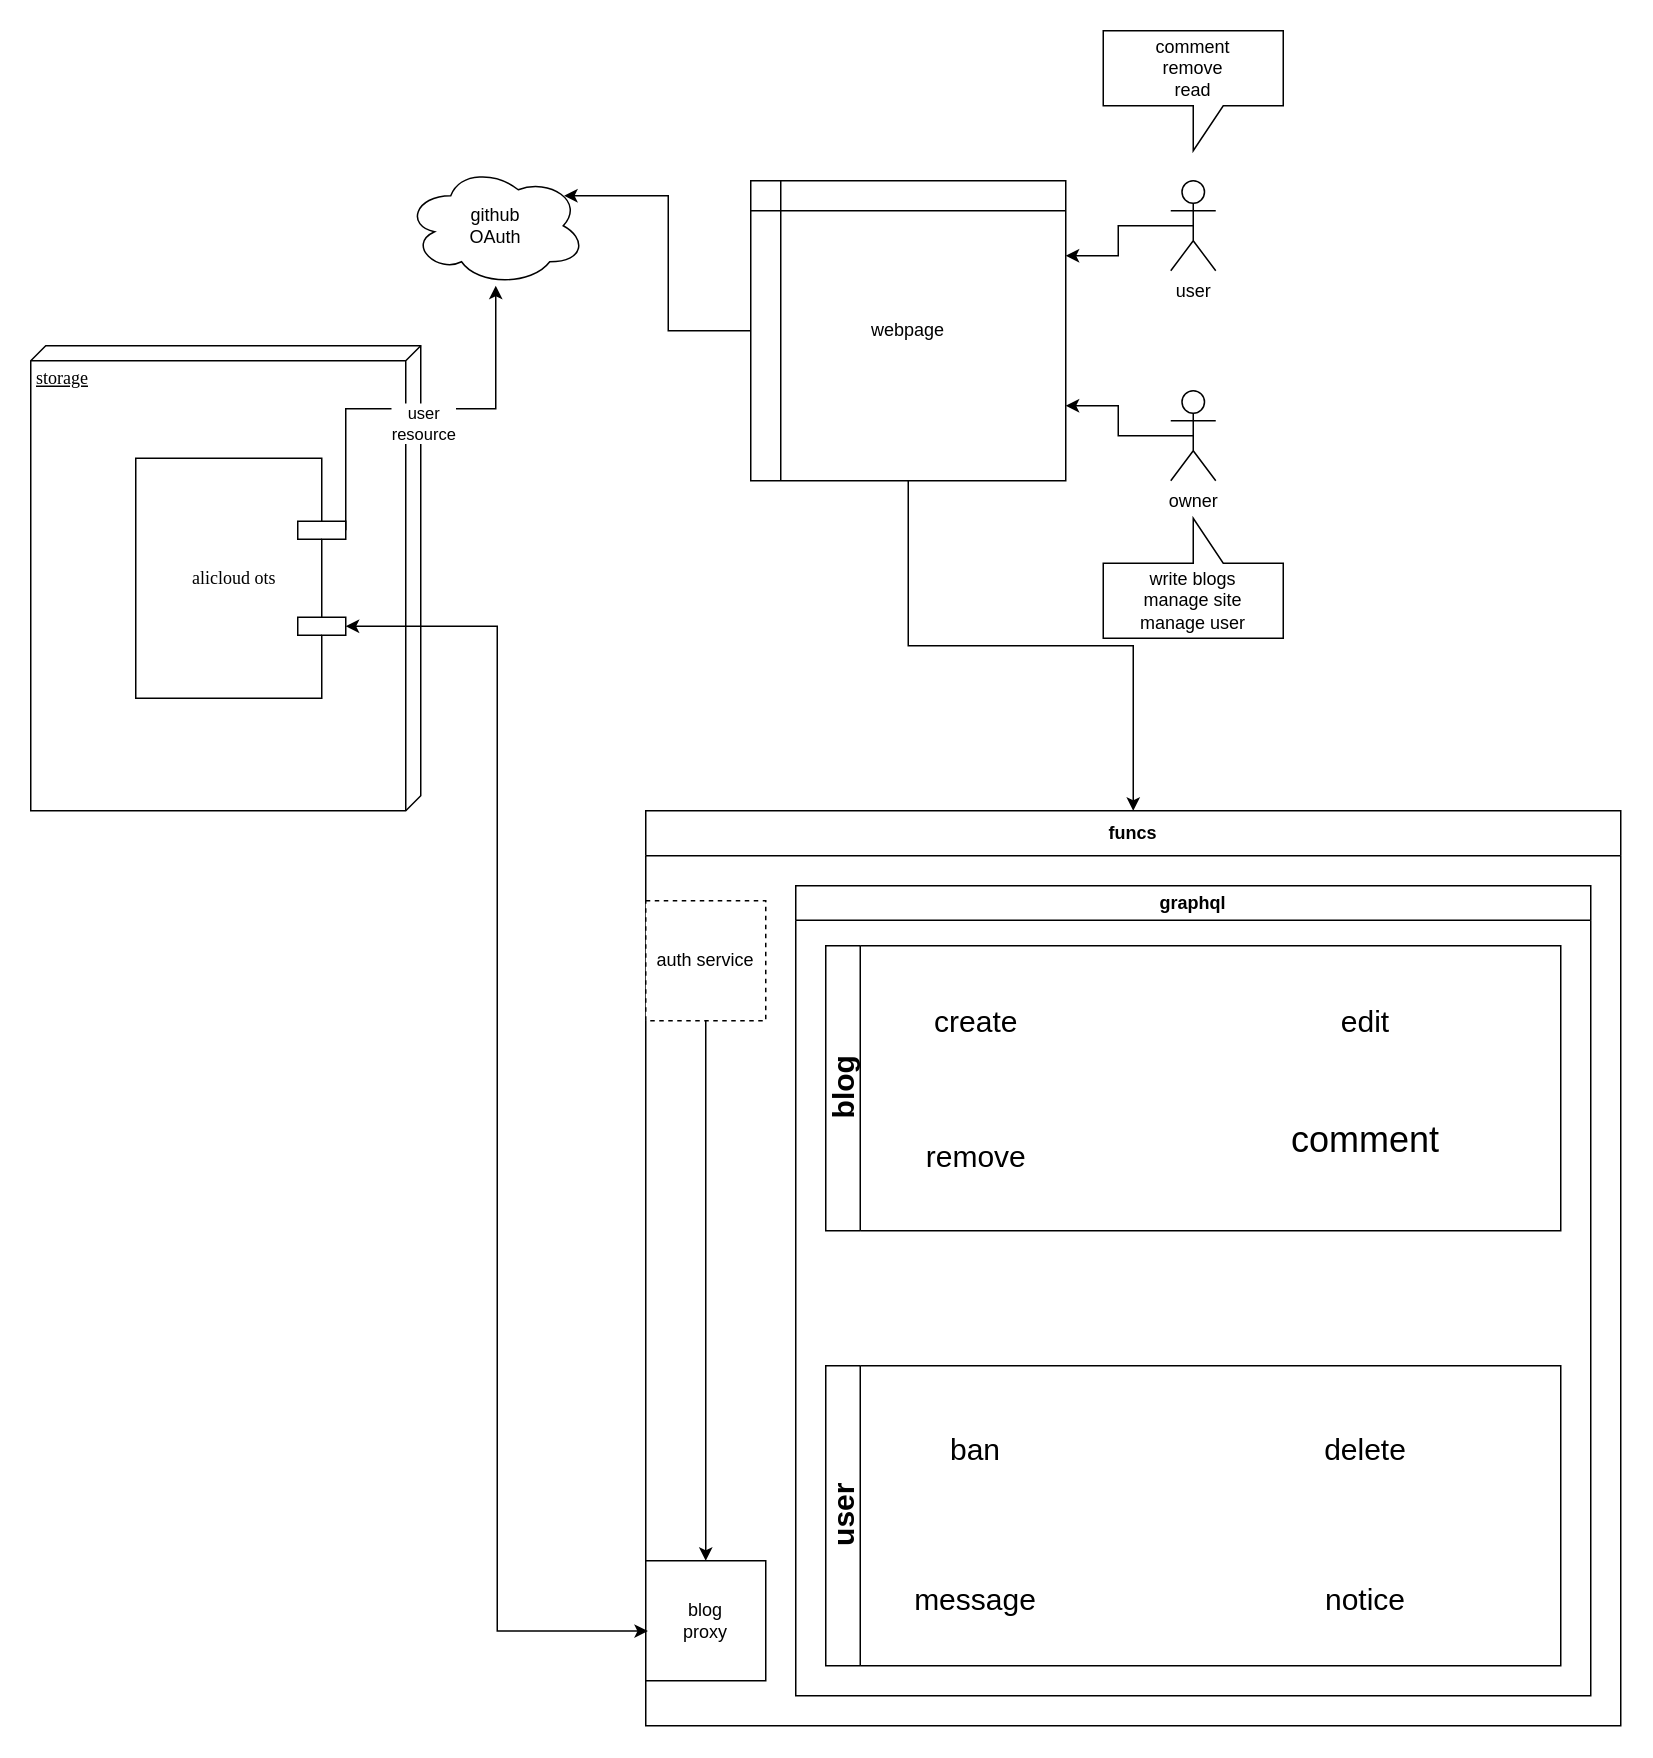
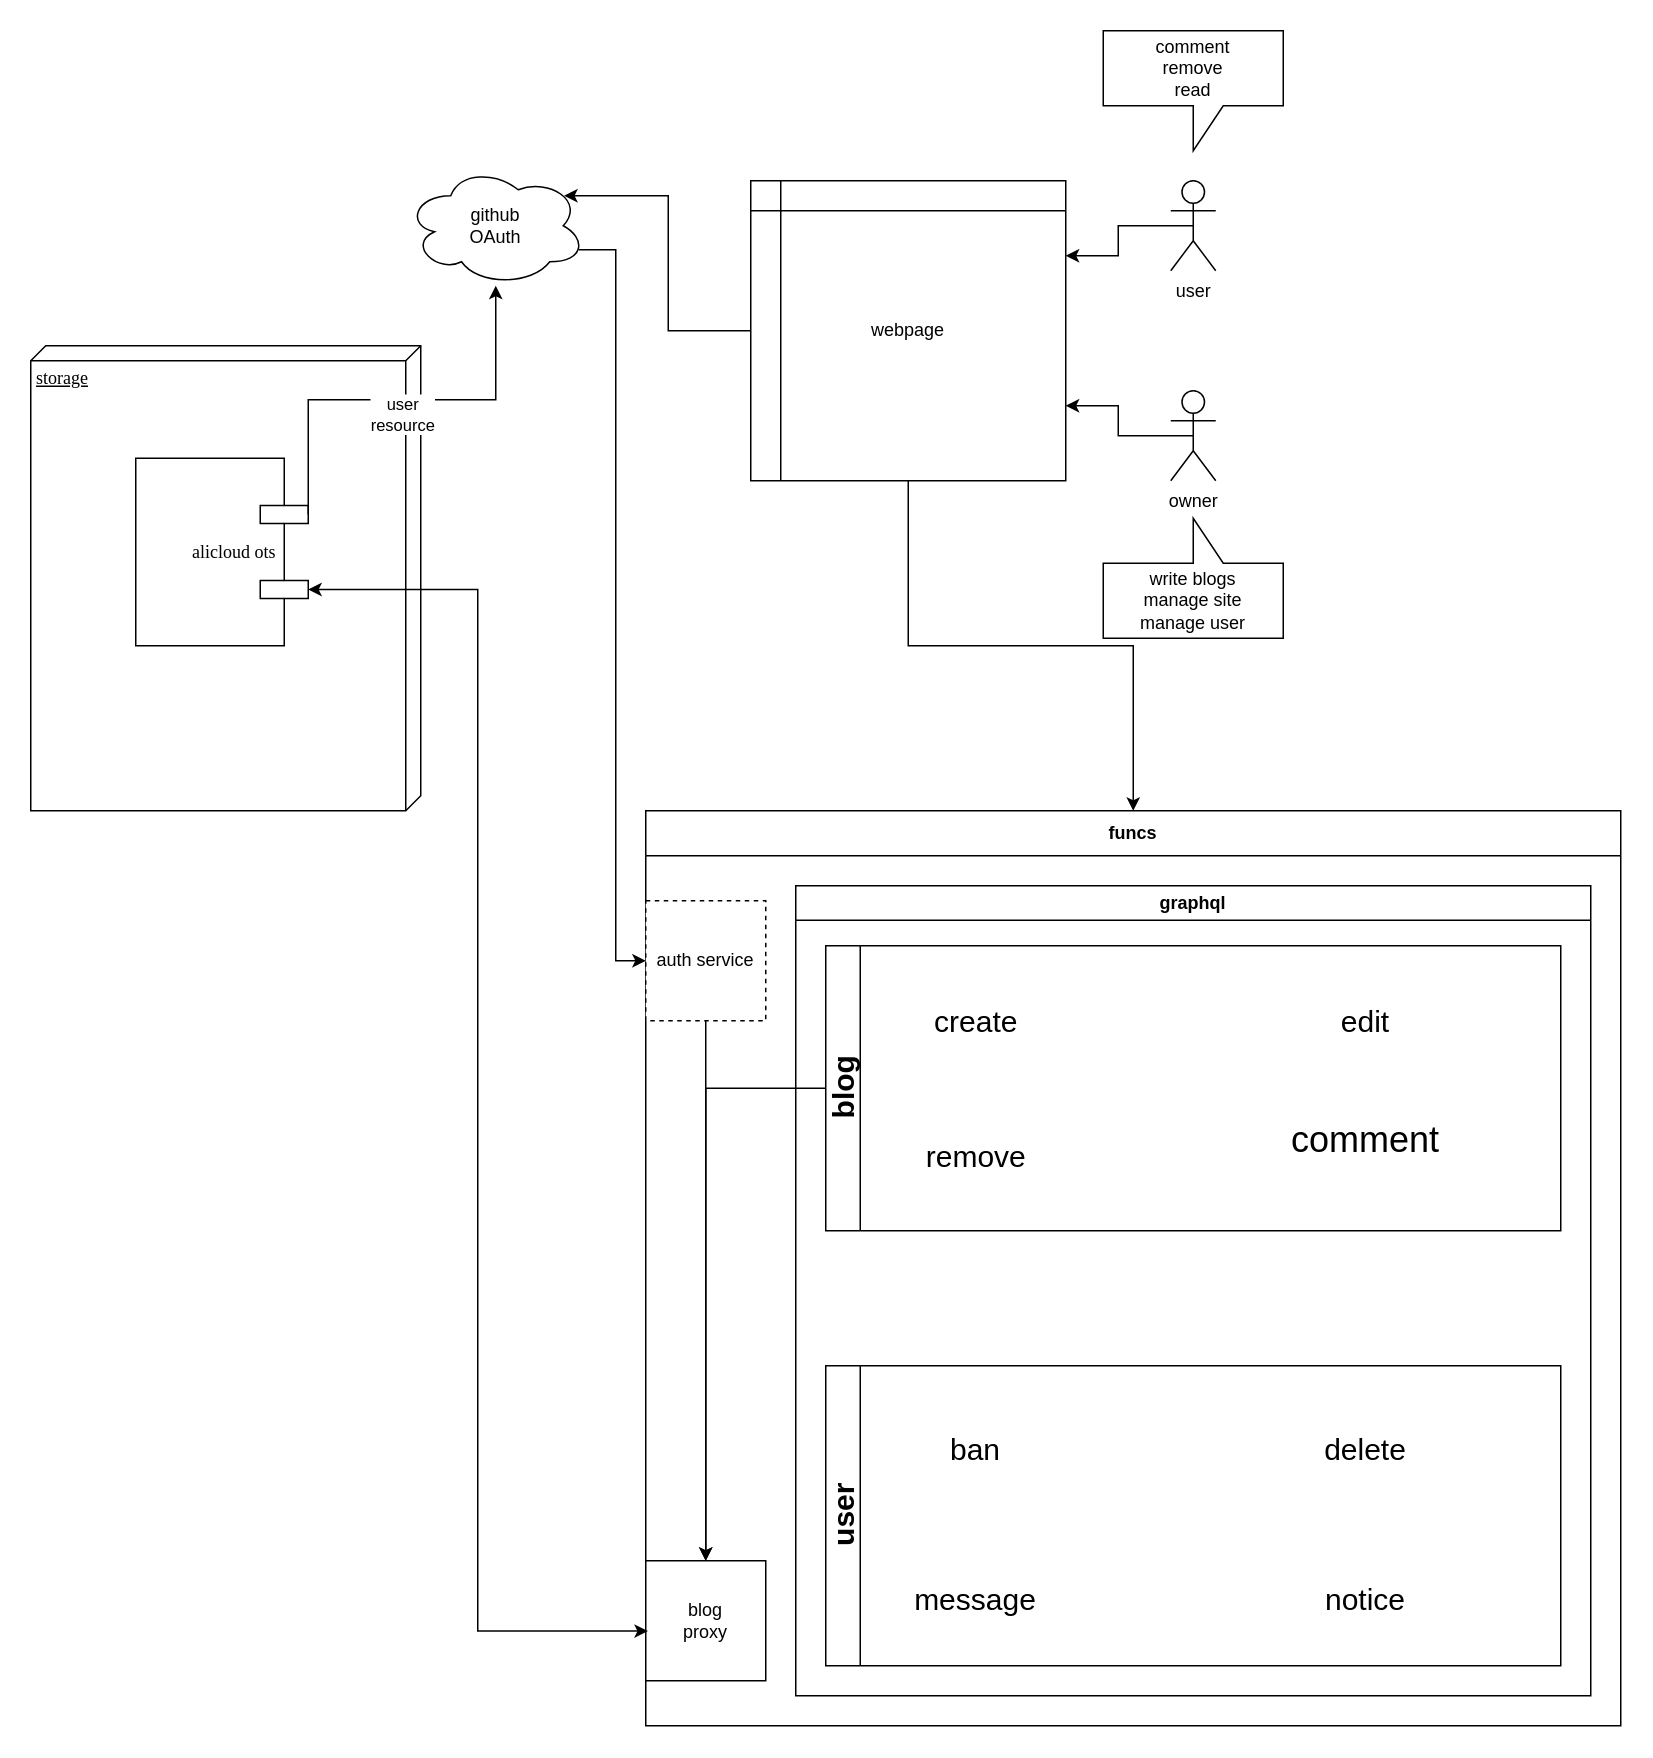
node "alicloud ots": size 210x240 -> 173x188
edge "github OAuth" -> "auth service": added
edge "blog" -> "blog proxy": added
